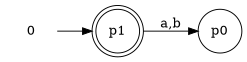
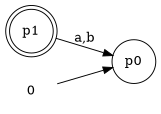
edge "0" -> "p1": now "0" -> "p0"
